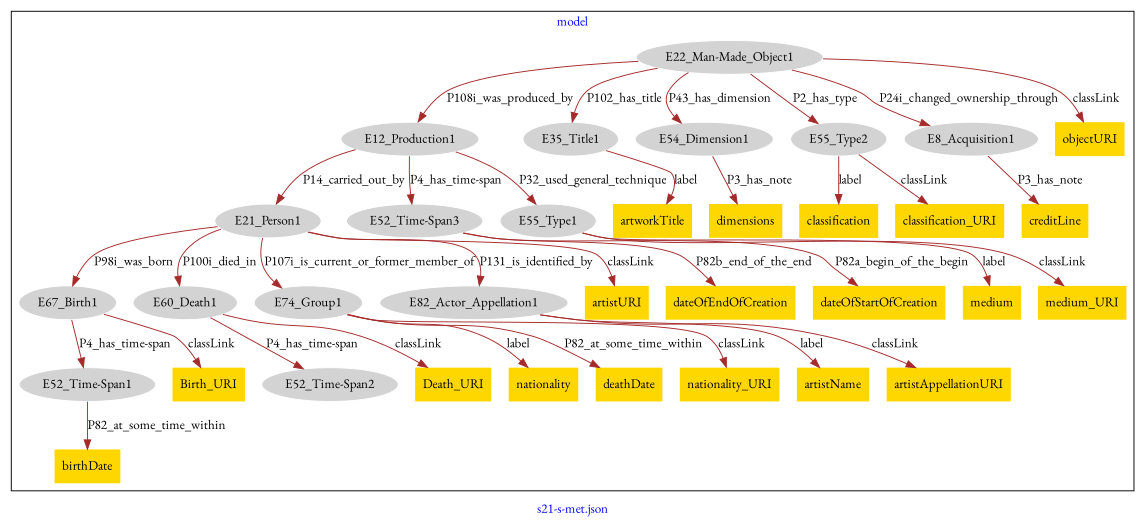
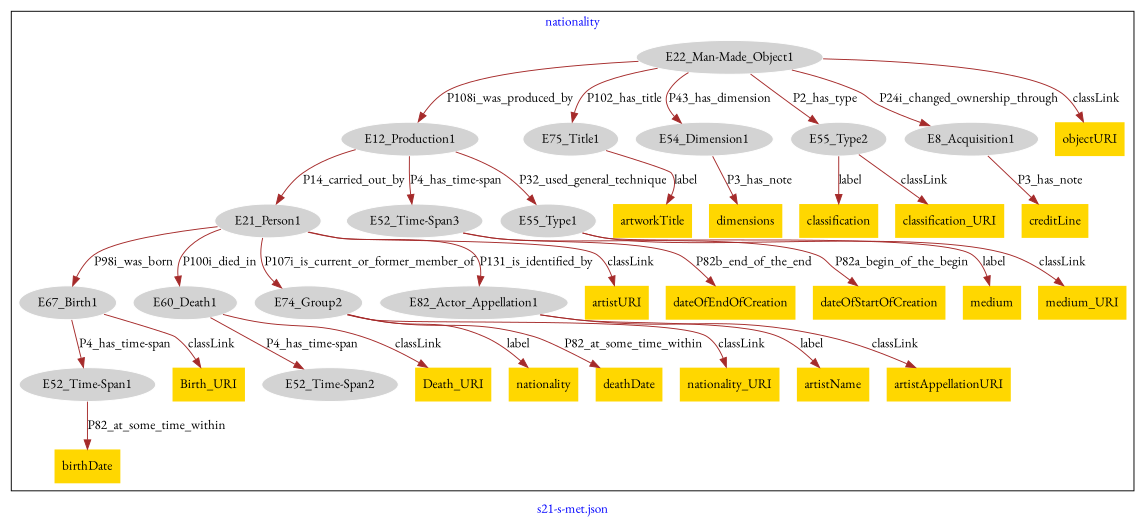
cluster "model": label "model" -> "nationality"
node "E35_Title1": label "E35_Title1" -> "E75_Title1"
node "E74_Group1": label "E74_Group1" -> "E74_Group2"
